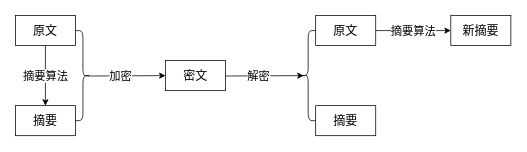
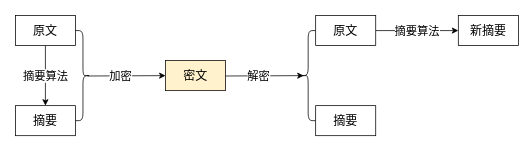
node "新摘要": moved (480, 30) -> (488, 30)
node "密文": fillcolor #ffffff -> #fff2cc
